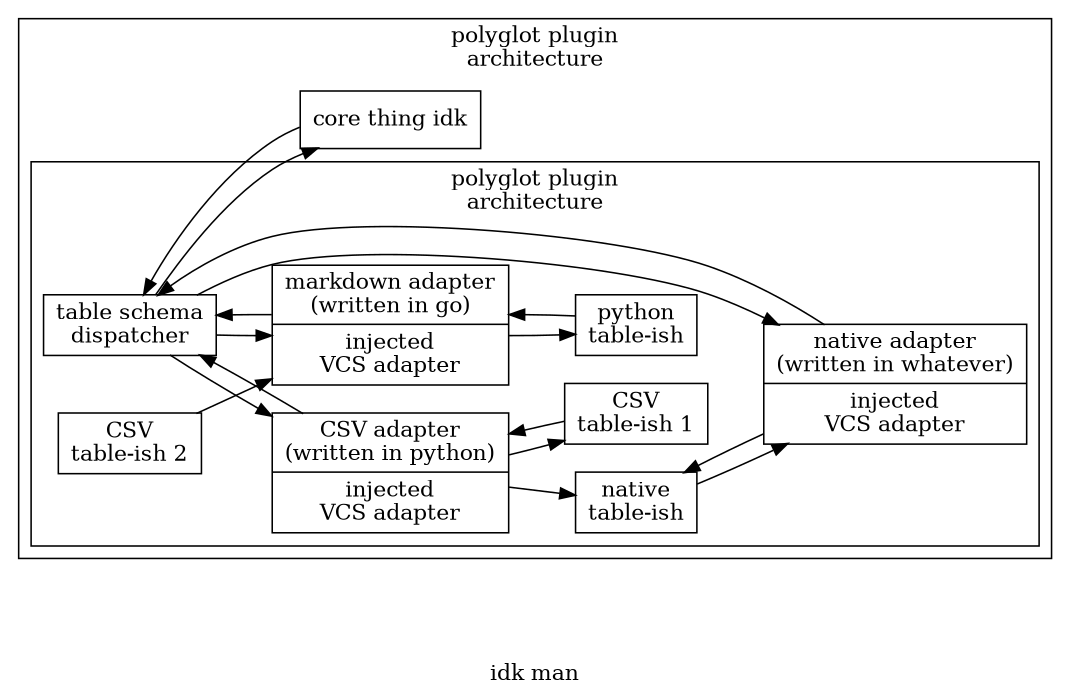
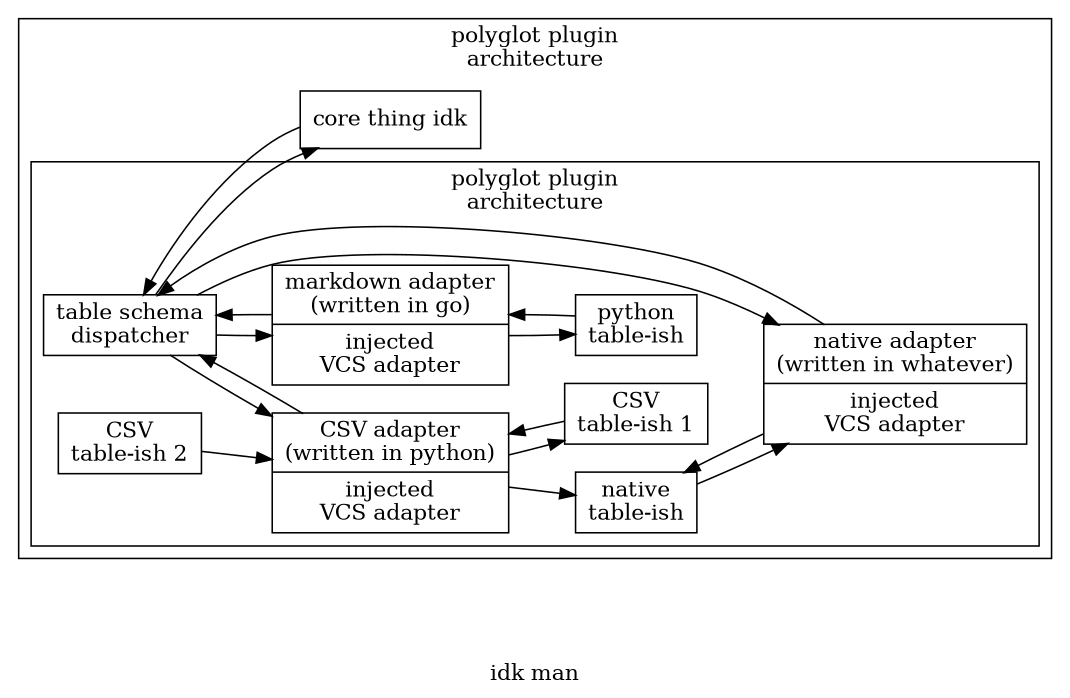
edge "CSV table-ish 2" -> "markdown adapter": now "CSV table-ish 2" -> "CSV adapter"
